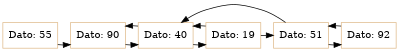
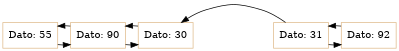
edge "Dato: 90" -> "Dato: 55": added
node "Dato: 40": label "Dato: 40" -> "Dato: 30"
node "Dato: 19": removed
node "Dato: 51": label "Dato: 51" -> "Dato: 31"
